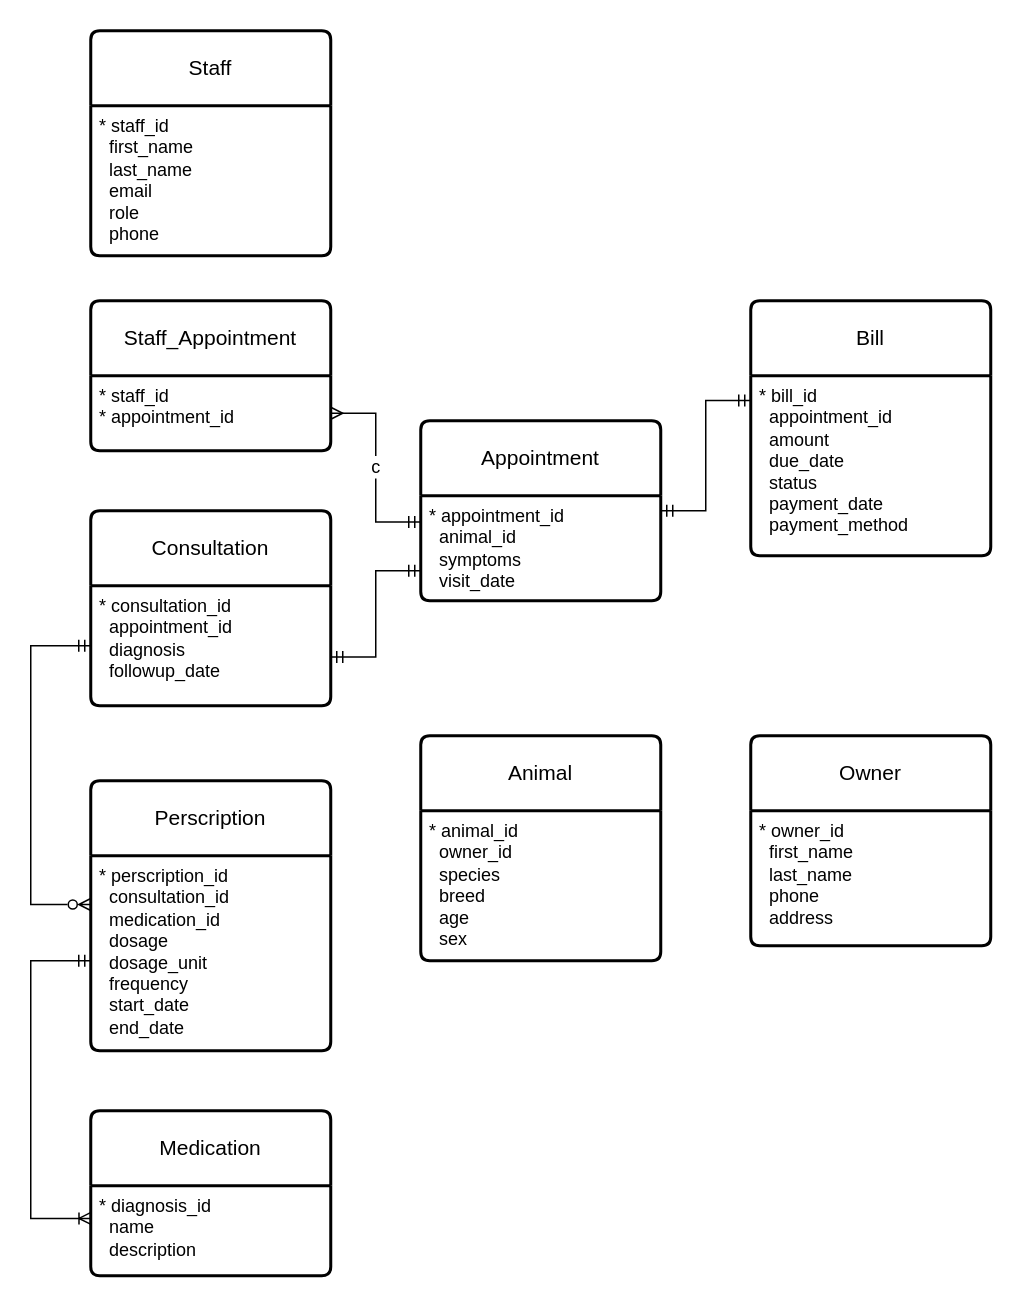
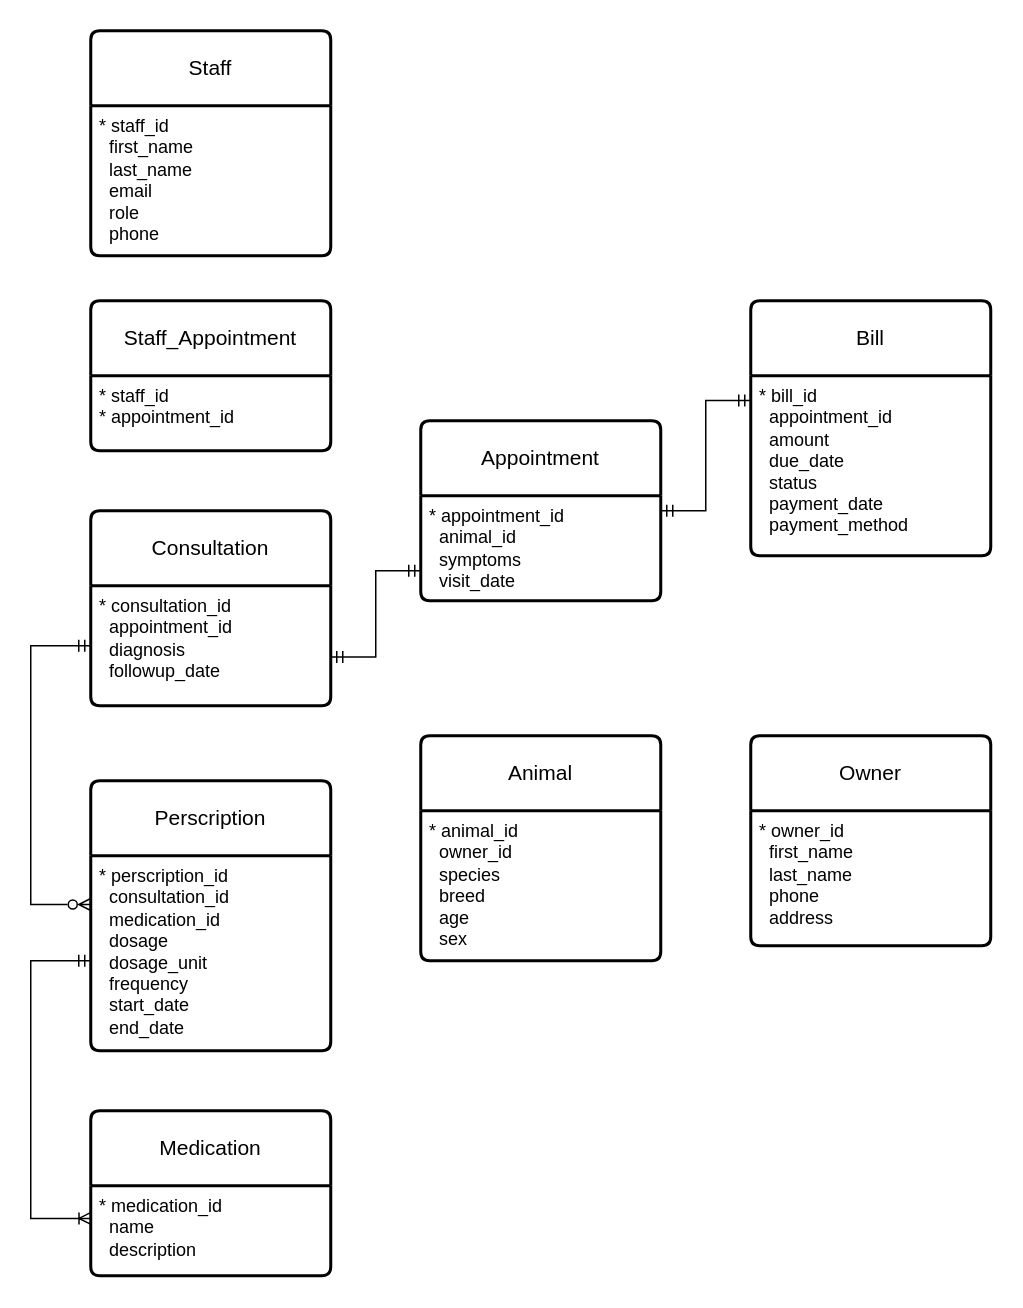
edge "* staff_id * appointment_id" -- "* appointment_id animal_id symptoms visit_date": removed, label "c"
node "* diagnosis_id name description": label "* diagnosis_id name description" -> "* medication_id name description"
